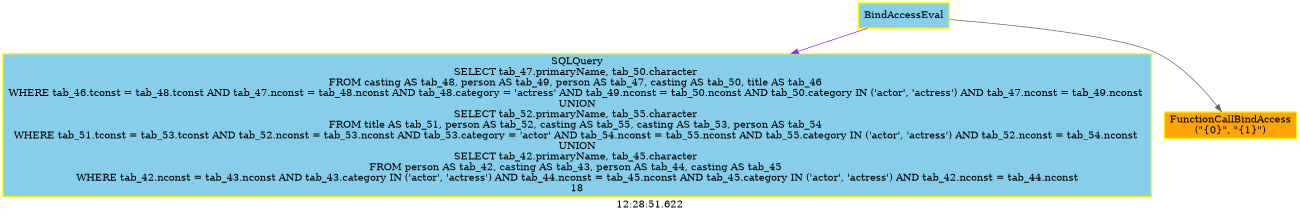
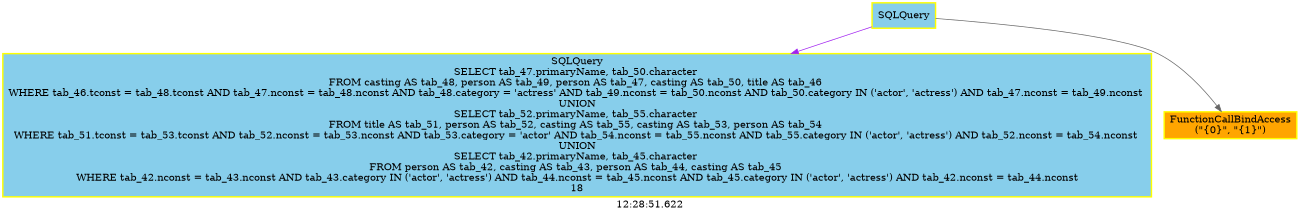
node "BindAccessEval": label "BindAccessEval" -> "SQLQuery"
